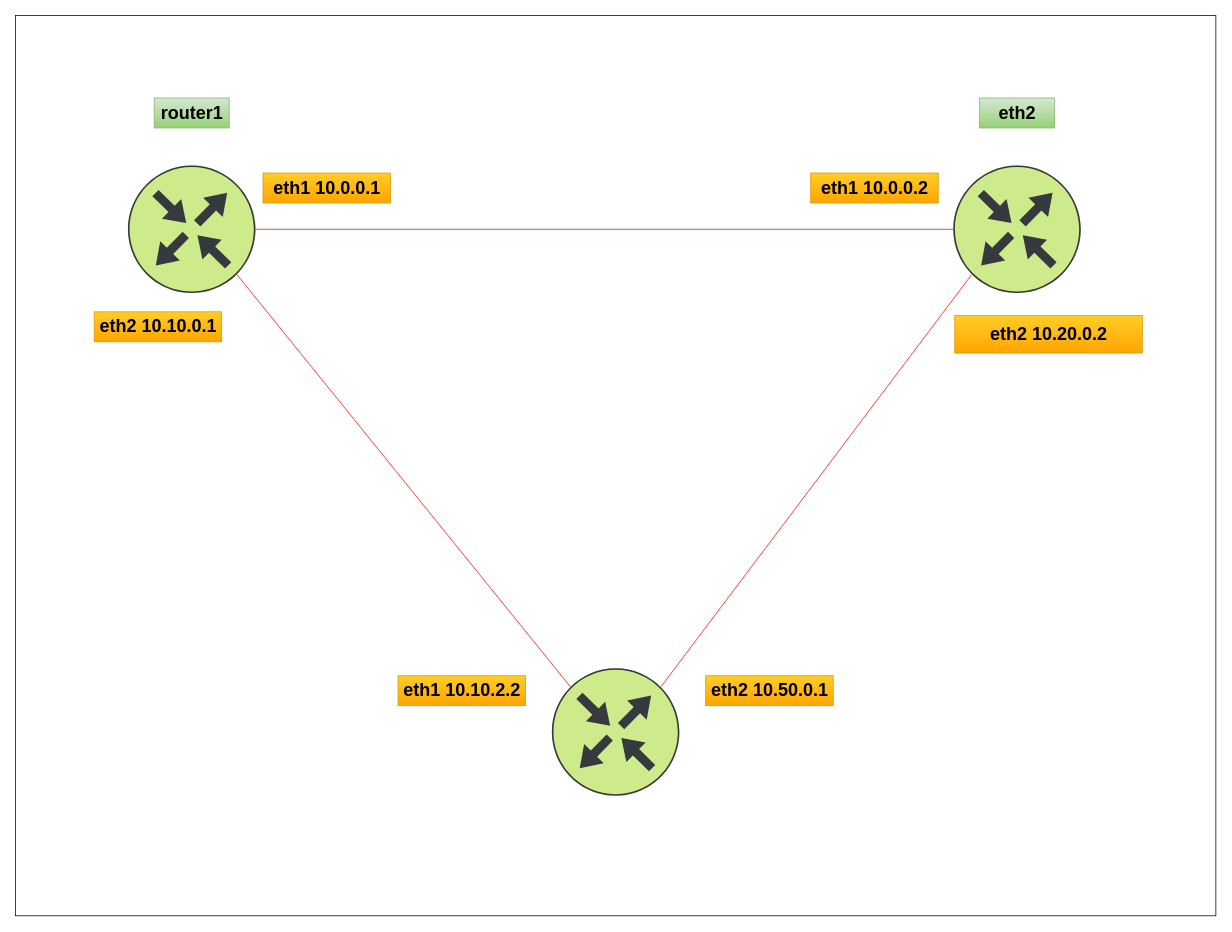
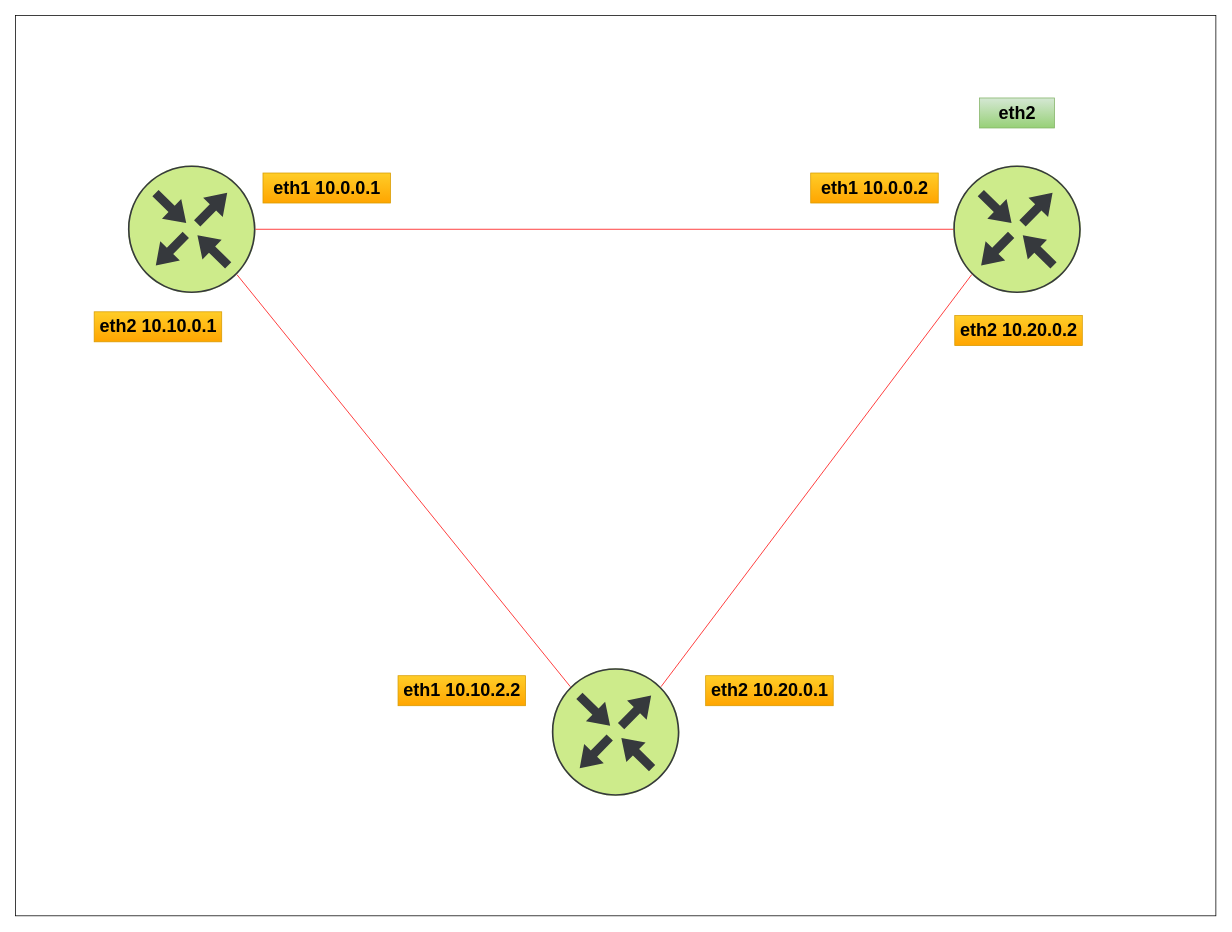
node "router1": removed
node "eth2 10.20.0.2": size 188x38 -> 128x30
node "eth2 10.50.0.1": label "eth2 10.50.0.1" -> "eth2 10.20.0.1"
